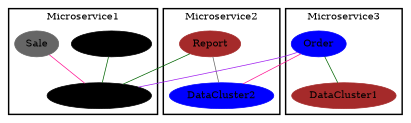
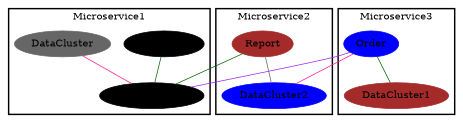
node "Sale": label "Sale" -> "DataCluster"
